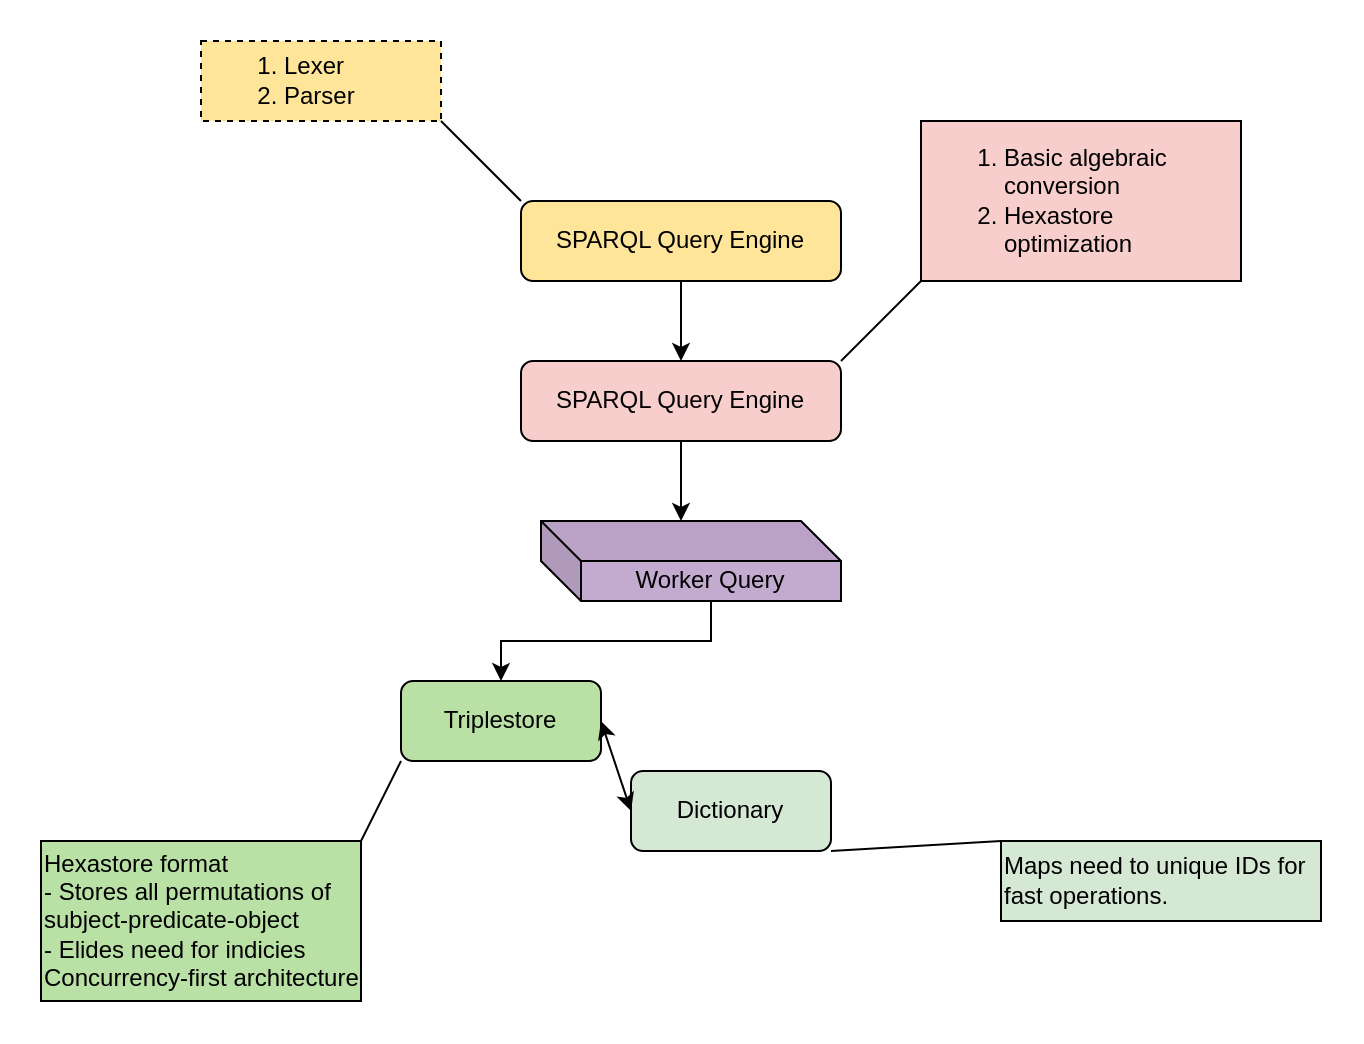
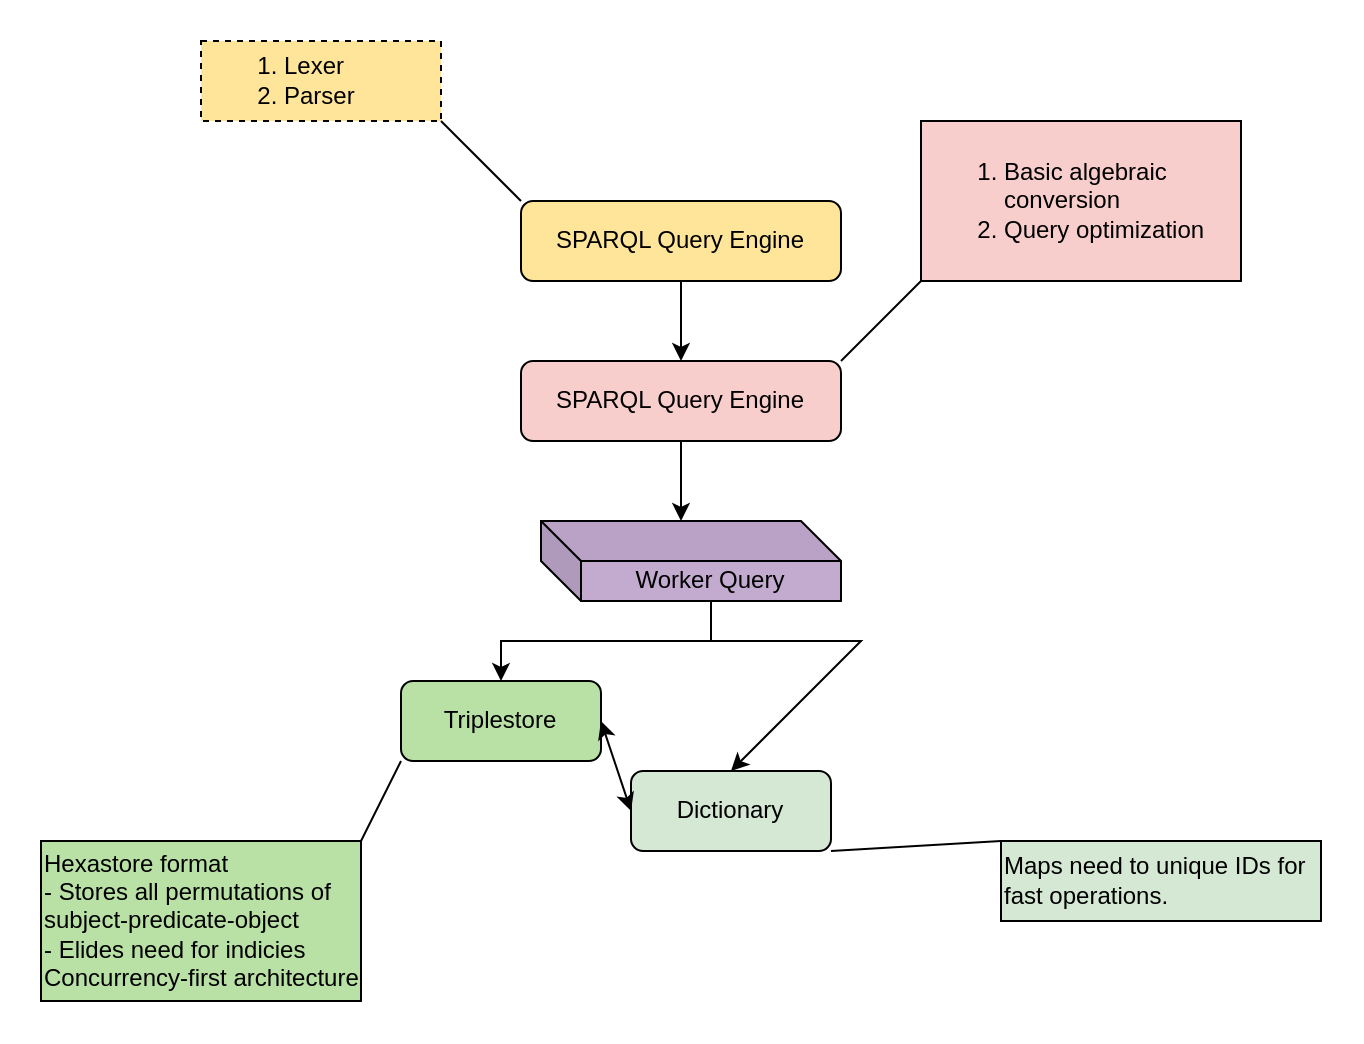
node "Basic algebraic conversion Hexastore optimization": label "Basic algebraic conversion Hexastore optimization" -> "Basic algebraic conversion Query optimization"
edge "Worker Query" -> "Dictionary": added
